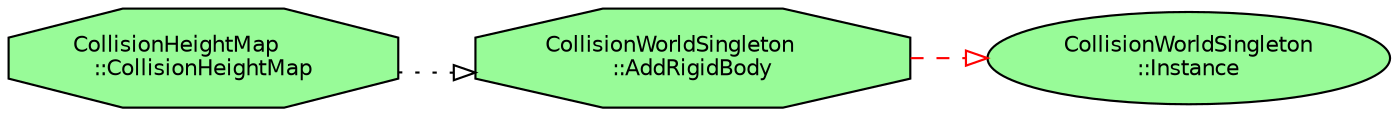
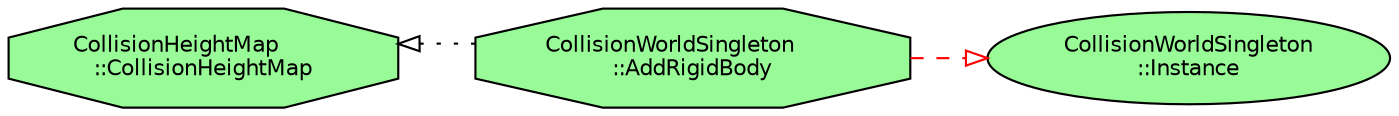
edge "CollisionHeightMap ::CollisionHeightMap" -> "CollisionWorldSingleton ::AddRigidBody": reversed
